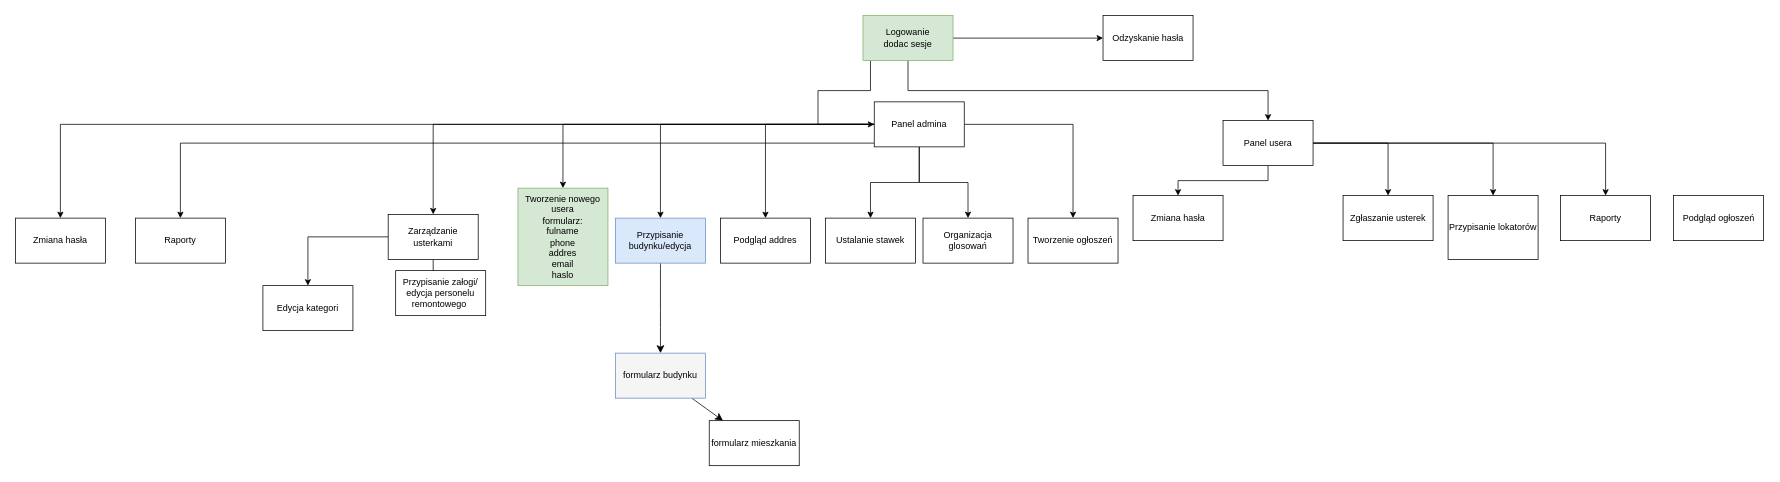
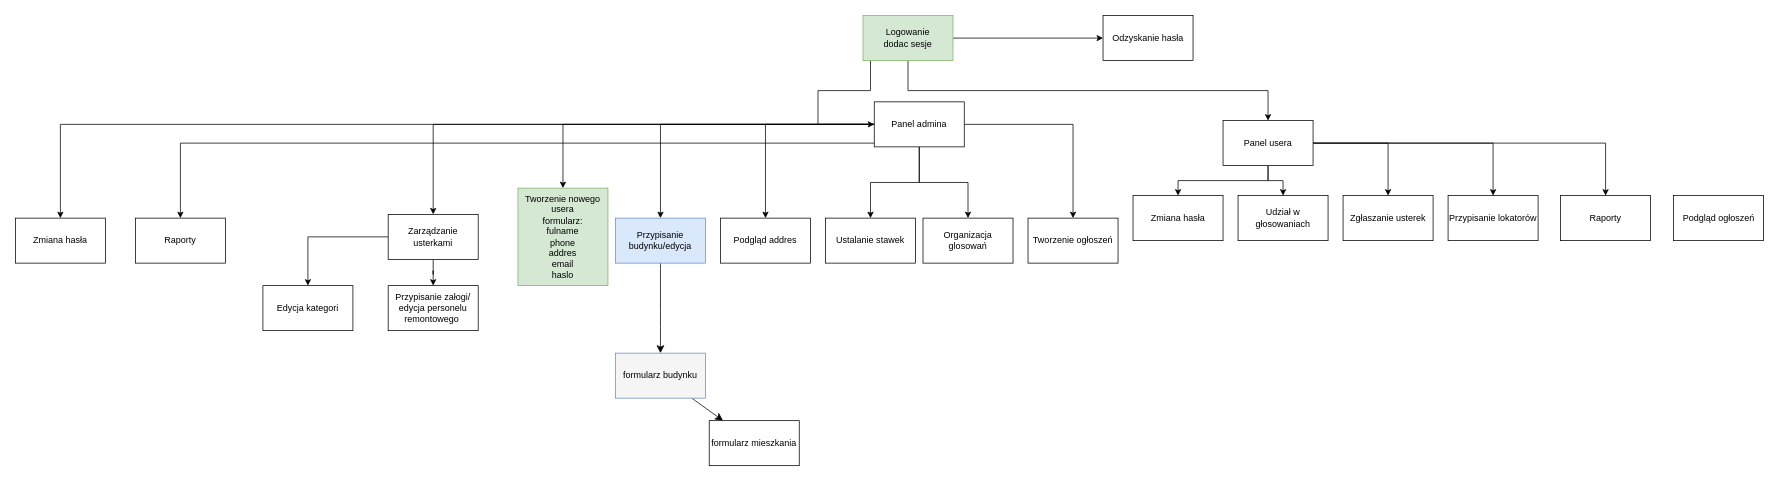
edge "Panel usera" -> "Udział w głosowaniach": added
node "Udział w głosowaniach": added
node "Przypisanie lokatorów": size 90x64 -> 90x45
node "Przypisanie załogi/ edycja personelu remontowego": moved (441, 293) -> (433, 308)
